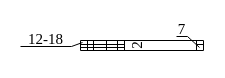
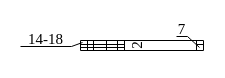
node "12-18": label "12-18" -> "14-18"
